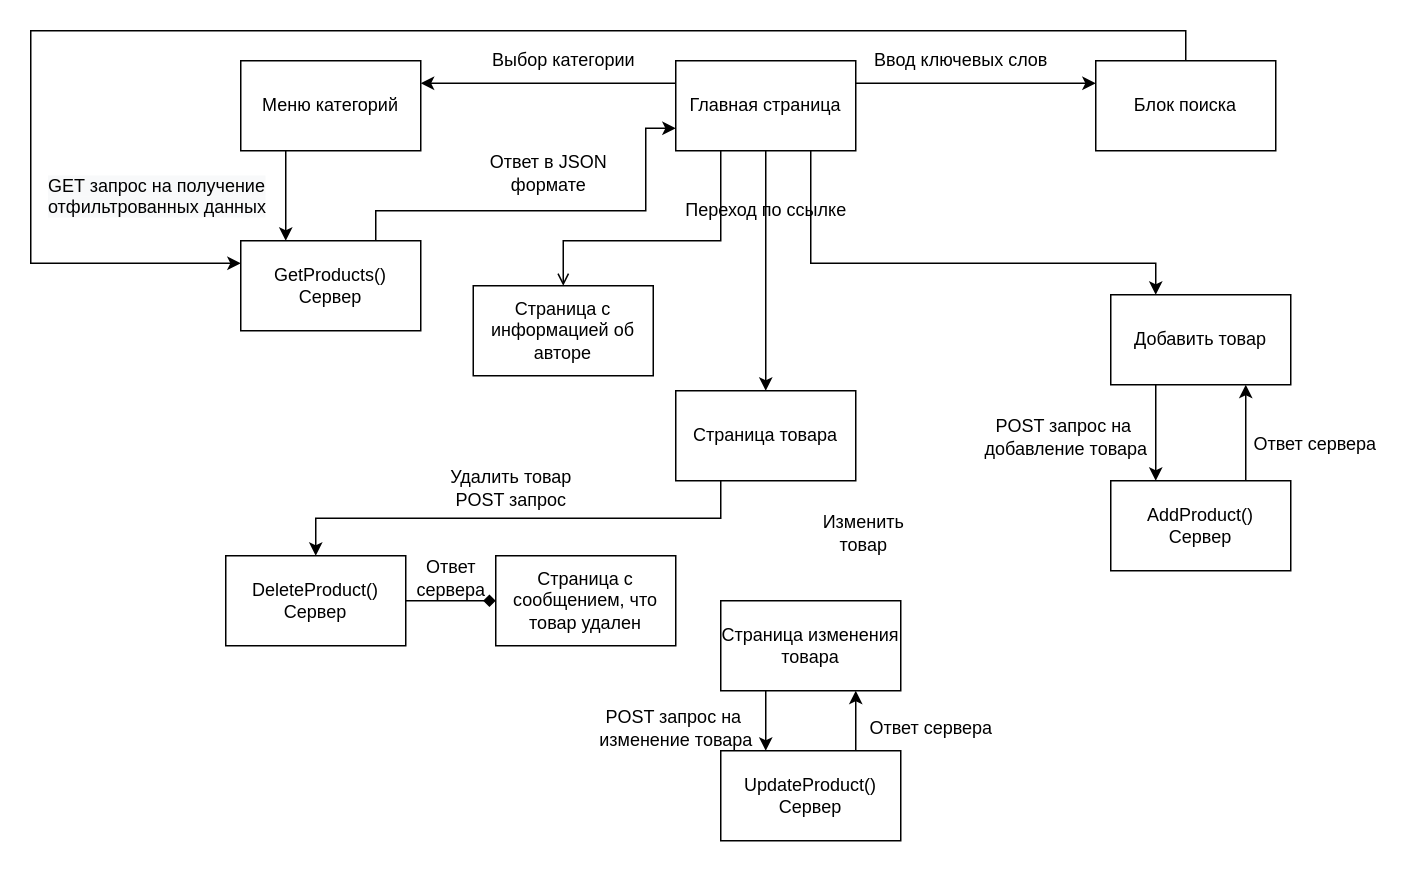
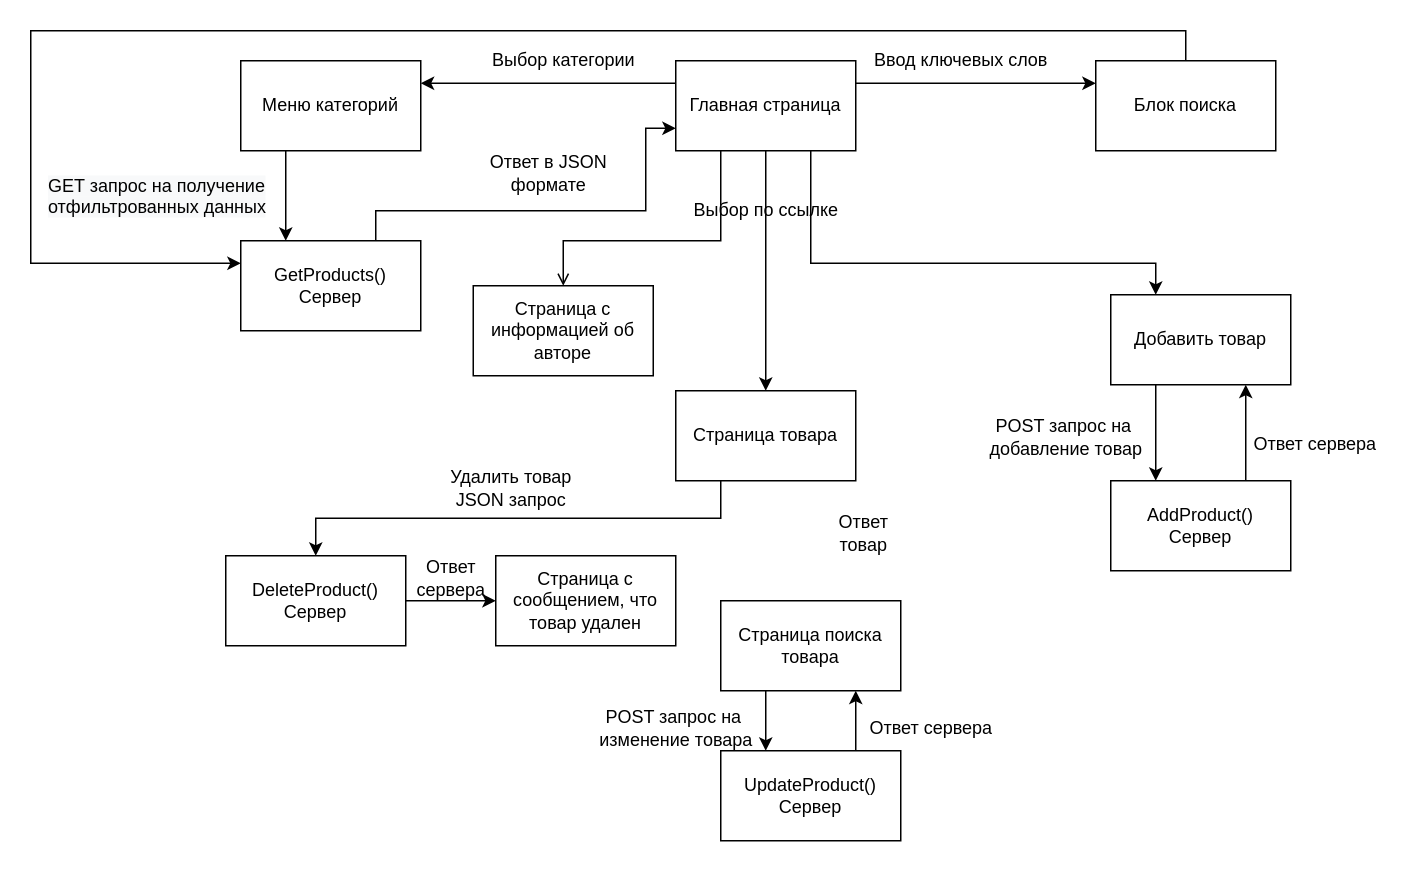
node "Переход по ссылке": label "Переход по ссылке" -> "Выбор по ссылке"
node "POST запрос на добавление товара": label "POST запрос на добавление товара" -> "POST запрос на добавление товар"
node "Удалить товар POST запрос": label "Удалить товар POST запрос" -> "Удалить товар JSON запрос"
node "Изменить товар": label "Изменить товар" -> "Ответ товар"
edge "DeleteProduct() Сервер" -> "Страница с сообщением, что товар удален": arrowhead diamond -> classic
node "Страница изменения товара": label "Страница изменения товара" -> "Страница поиска товара"
